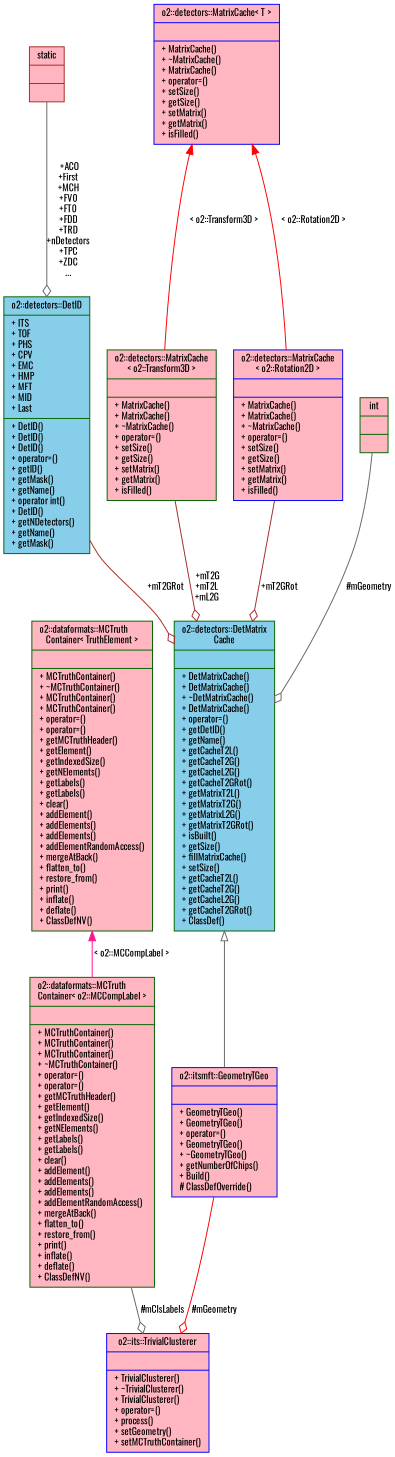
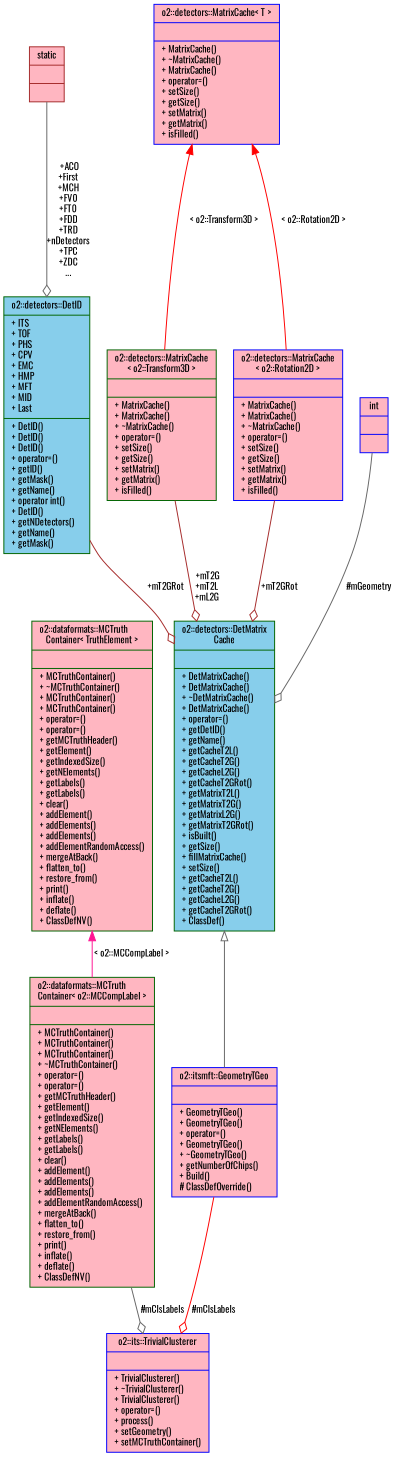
node "int": color darkgreen -> blue
edge "o2::itsmft::GeometryTGeo" -> "o2::its::TrivialClusterer": label " #mGeometry" -> " #mClsLabels"
